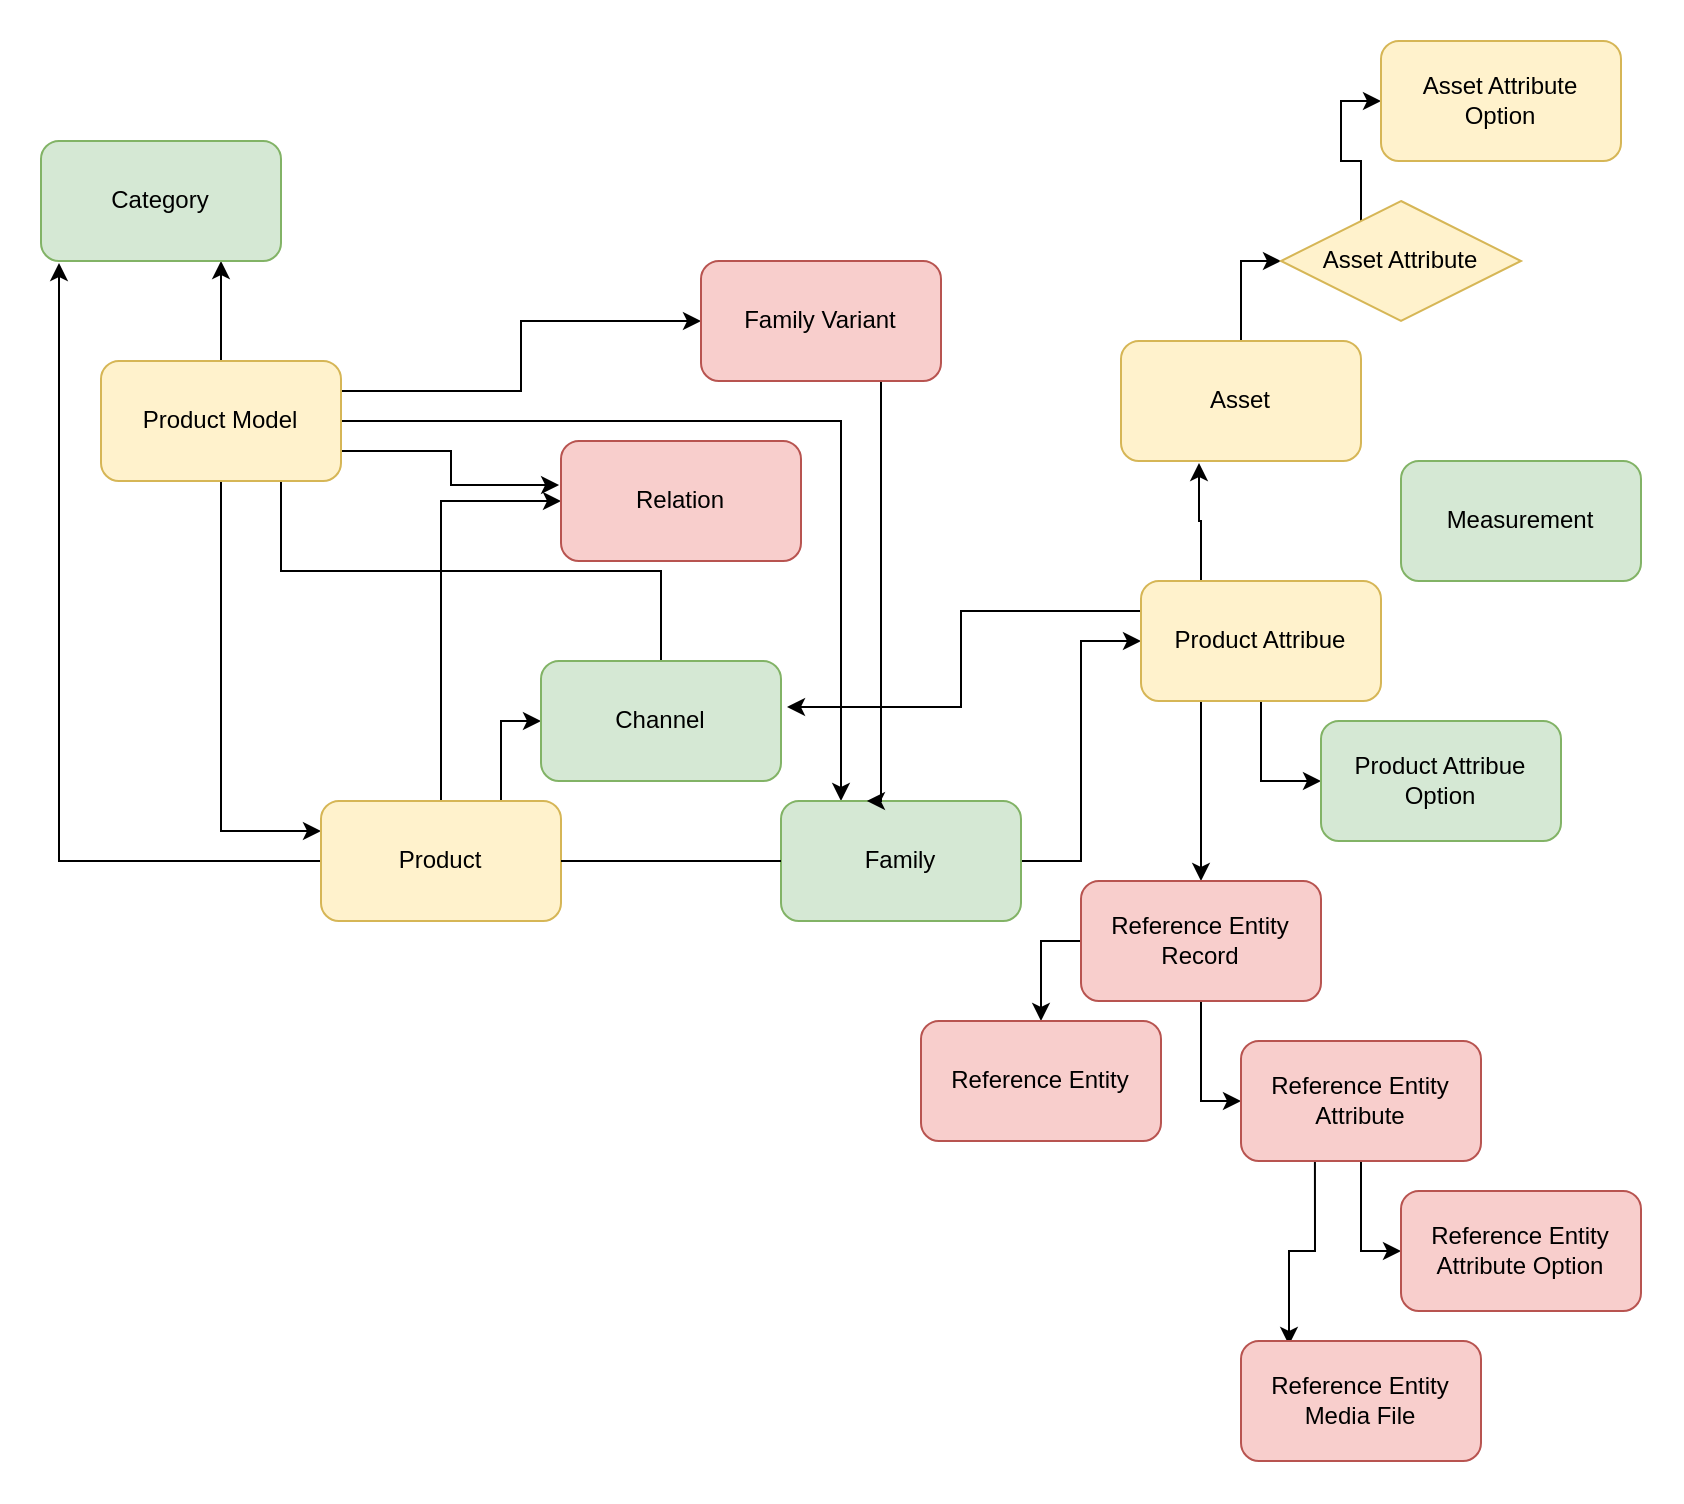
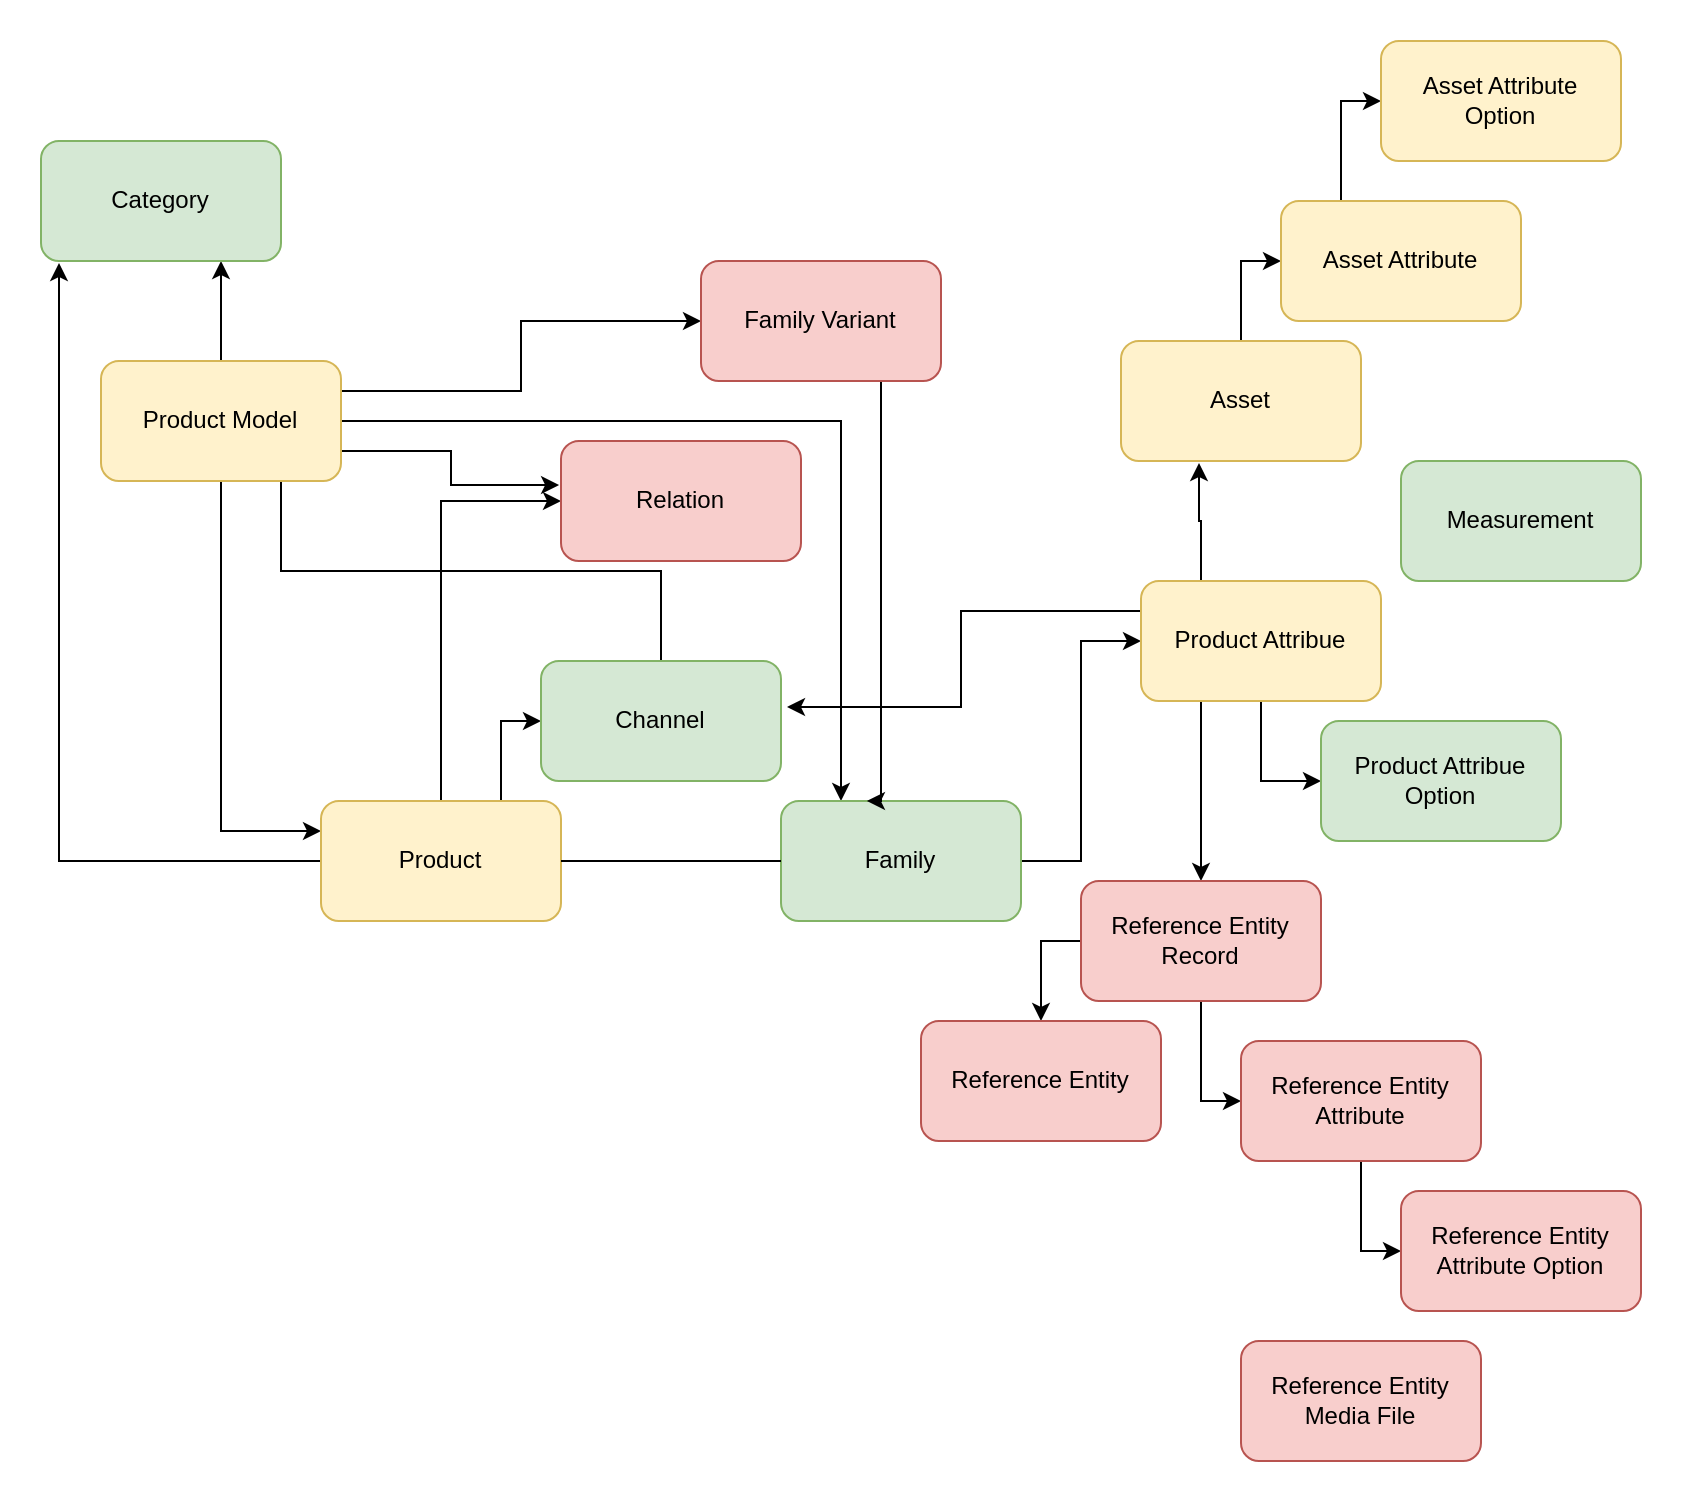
node "Asset Attribute": shape diamond -> rounded rectangle
edge "Reference Entity Attribute" -> "Reference Entity Media File": removed
